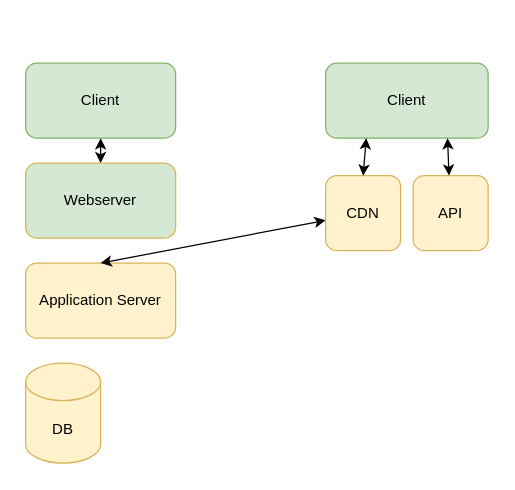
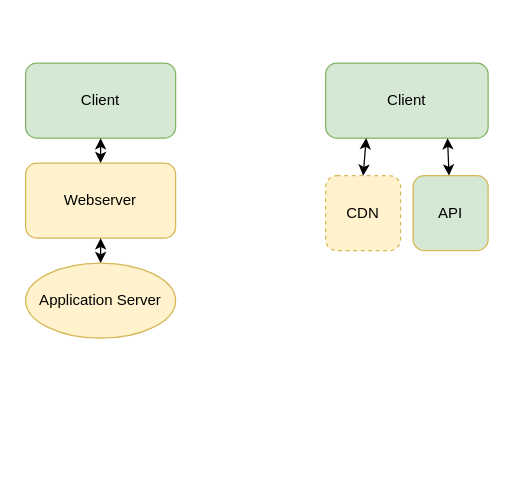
node "Webserver": fillcolor #d5e8d4 -> #fff2cc
node "CDN": style solid -> dashed
node "API": fillcolor #fff2cc -> #d5e8d4
edge "CDN" -- "Application Server": now "Webserver" -- "Application Server"
node "Application Server": shape rounded rectangle -> ellipse
node "DB": removed
